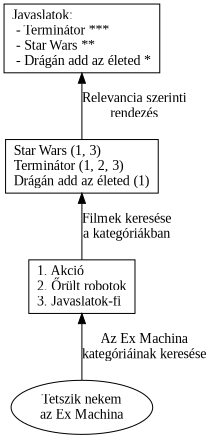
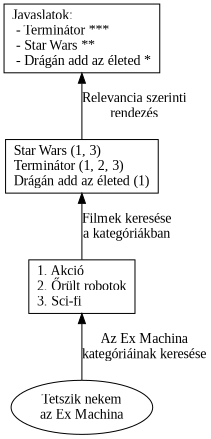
node "1. Akció 2. Őrült robotok 3. Javaslatok-fi": label "1. Akció 2. Őrült robotok 3. Javaslatok-fi" -> "1. Akció 2. Őrült robotok 3. Sci-fi"
